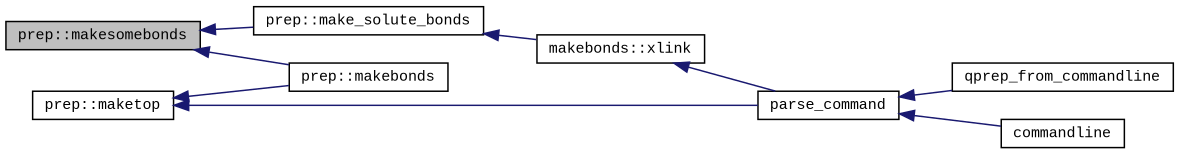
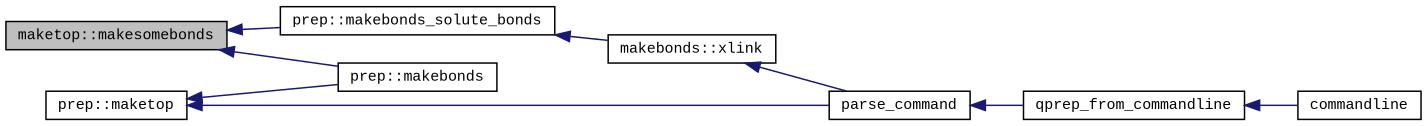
node "prep::make_solute_bonds": label "prep::make_solute_bonds" -> "prep::makebonds_solute_bonds"
node "prep::makesomebonds": label "prep::makesomebonds" -> "maketop::makesomebonds"
edge "commandline" -> "parse_command": now "commandline" -> "qprep_from_commandline"
